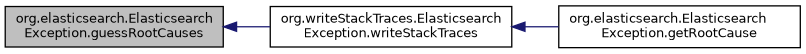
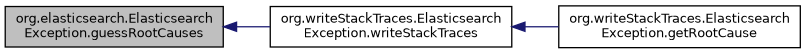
node "org.elasticsearch.Elasticsearch Exception.getRootCause": label "org.elasticsearch.Elasticsearch Exception.getRootCause" -> "org.writeStackTraces.Elasticsearch Exception.getRootCause"
